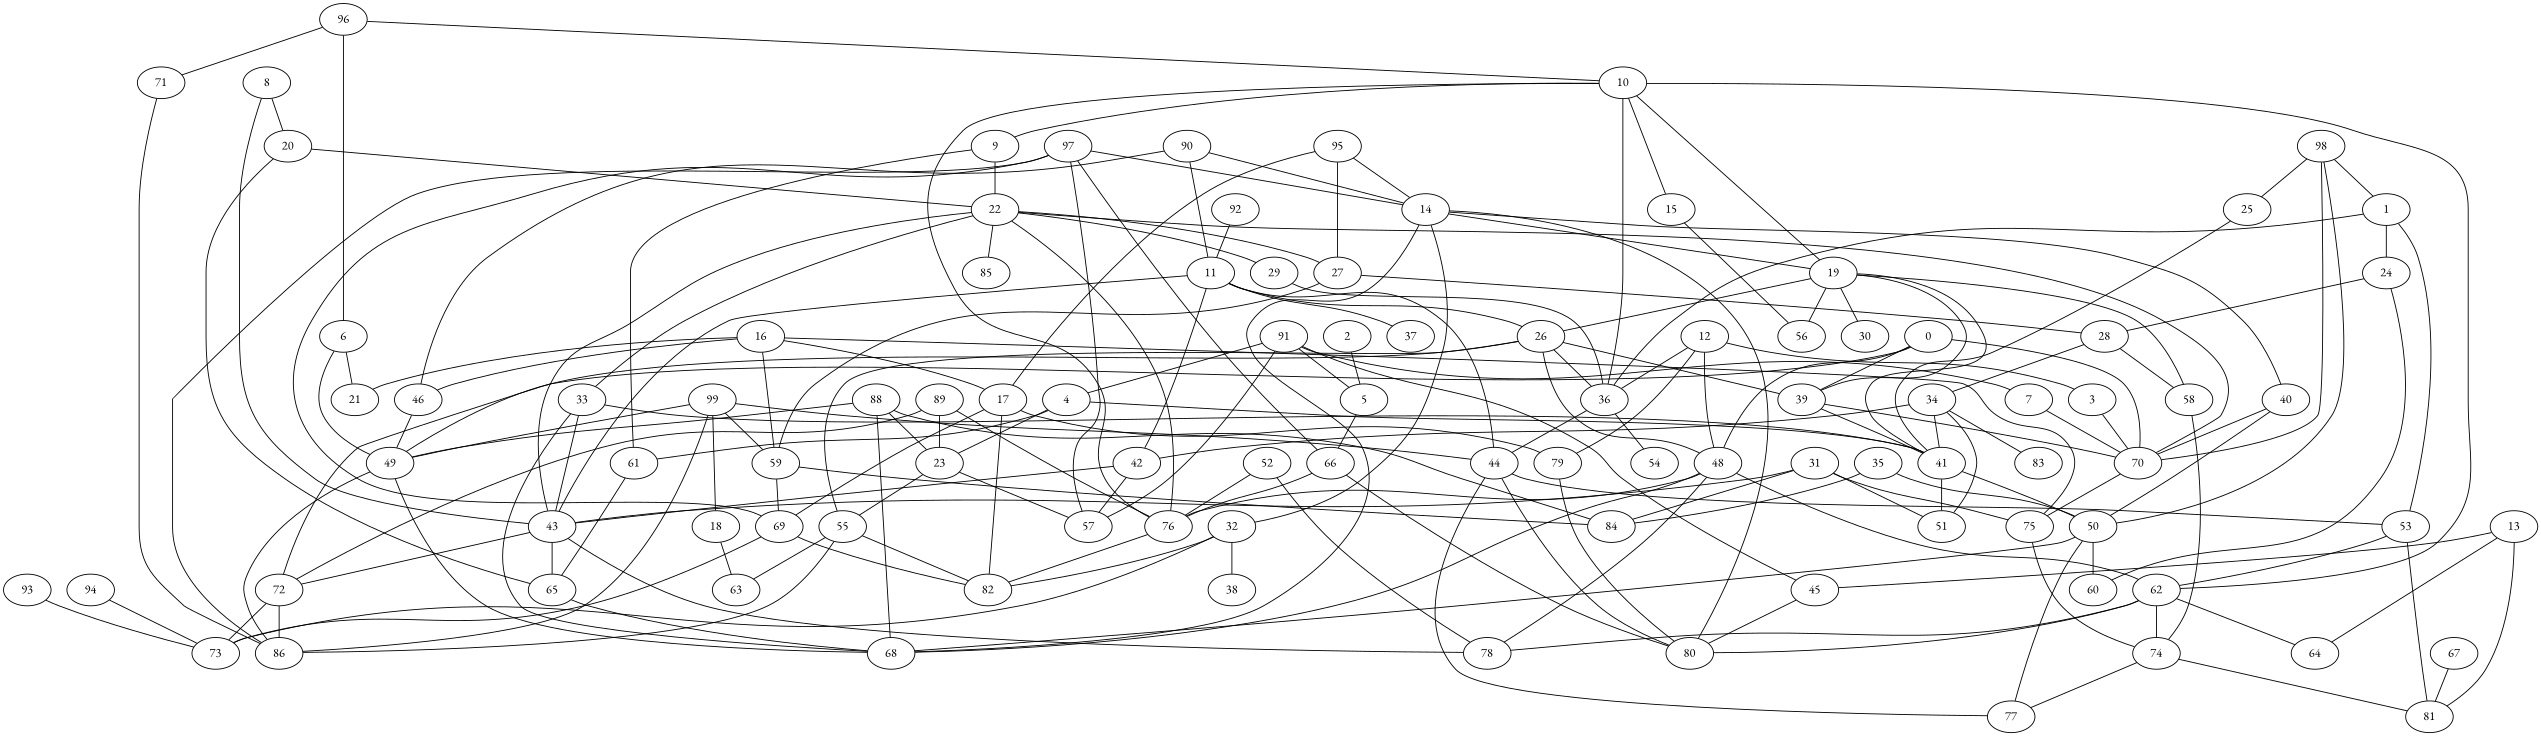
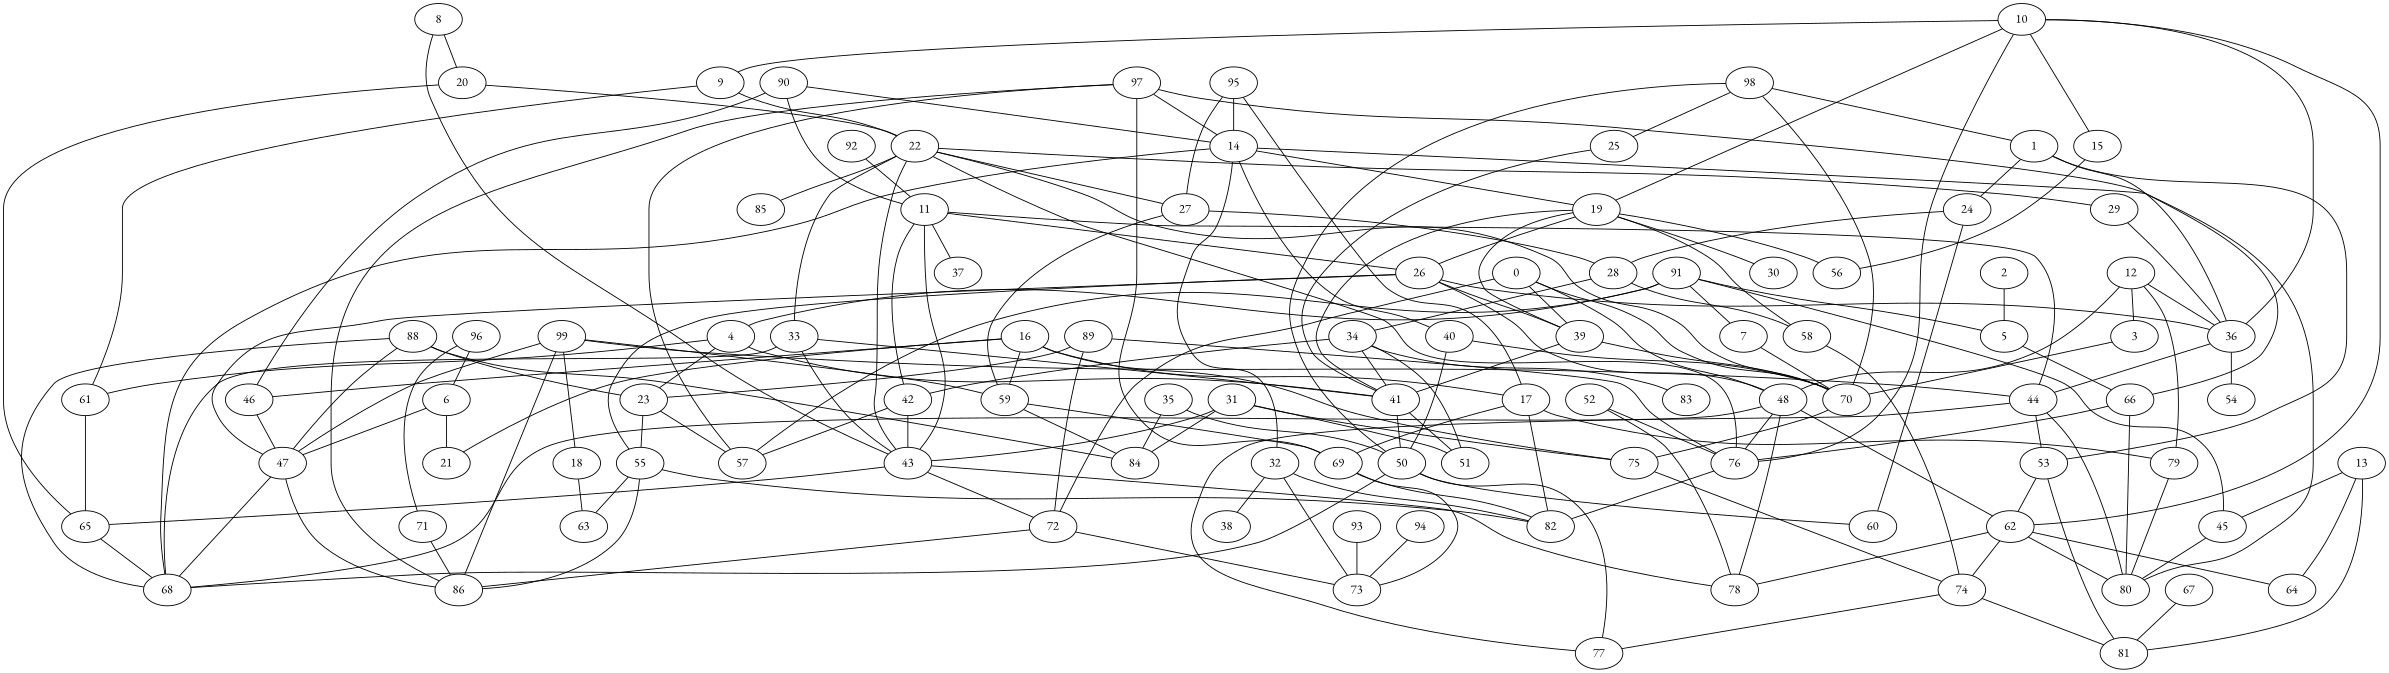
edge "96" -- "10": removed
node "49": label "49" -> "47"
